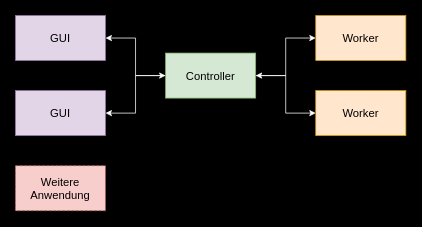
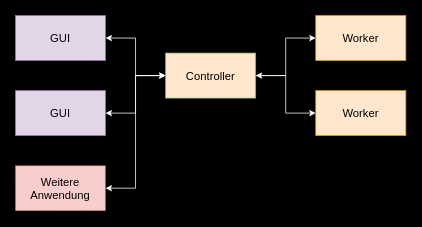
node "Controller": fillcolor #d5e8d4 -> #ffe6cc
edge "Controller" -- "Weitere Anwendung": added
